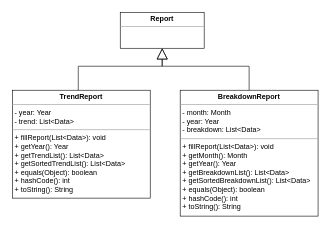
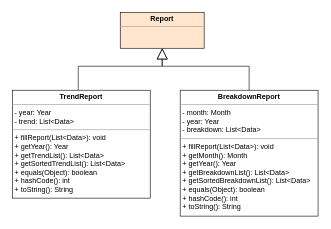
node "Report": fillcolor #ffffff -> #ffe6cc
